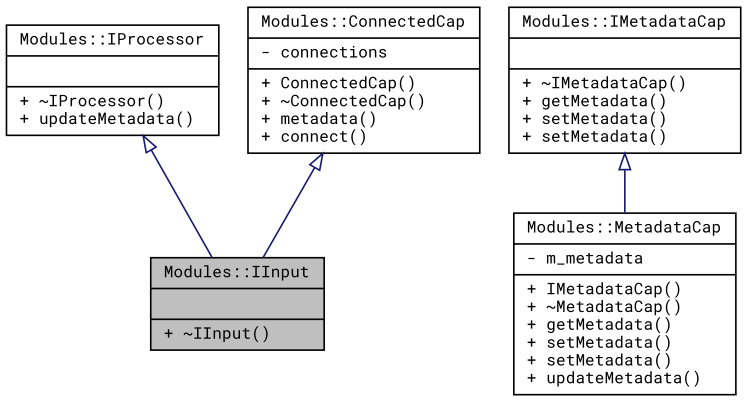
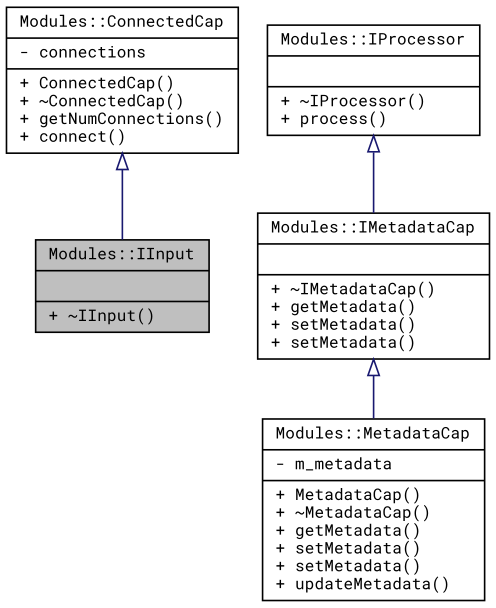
node "Modules::IProcessor": text "+ updateMetadata()" -> "+ process()"
node "Modules::ConnectedCap": text "+ metadata()" -> "+ getNumConnections()"
edge "Modules::IInput" -> "Modules::IProcessor": now "Modules::IMetadataCap" -> "Modules::IProcessor"
node "Modules::MetadataCap": text "+ IMetadataCap()" -> "+ MetadataCap()"
